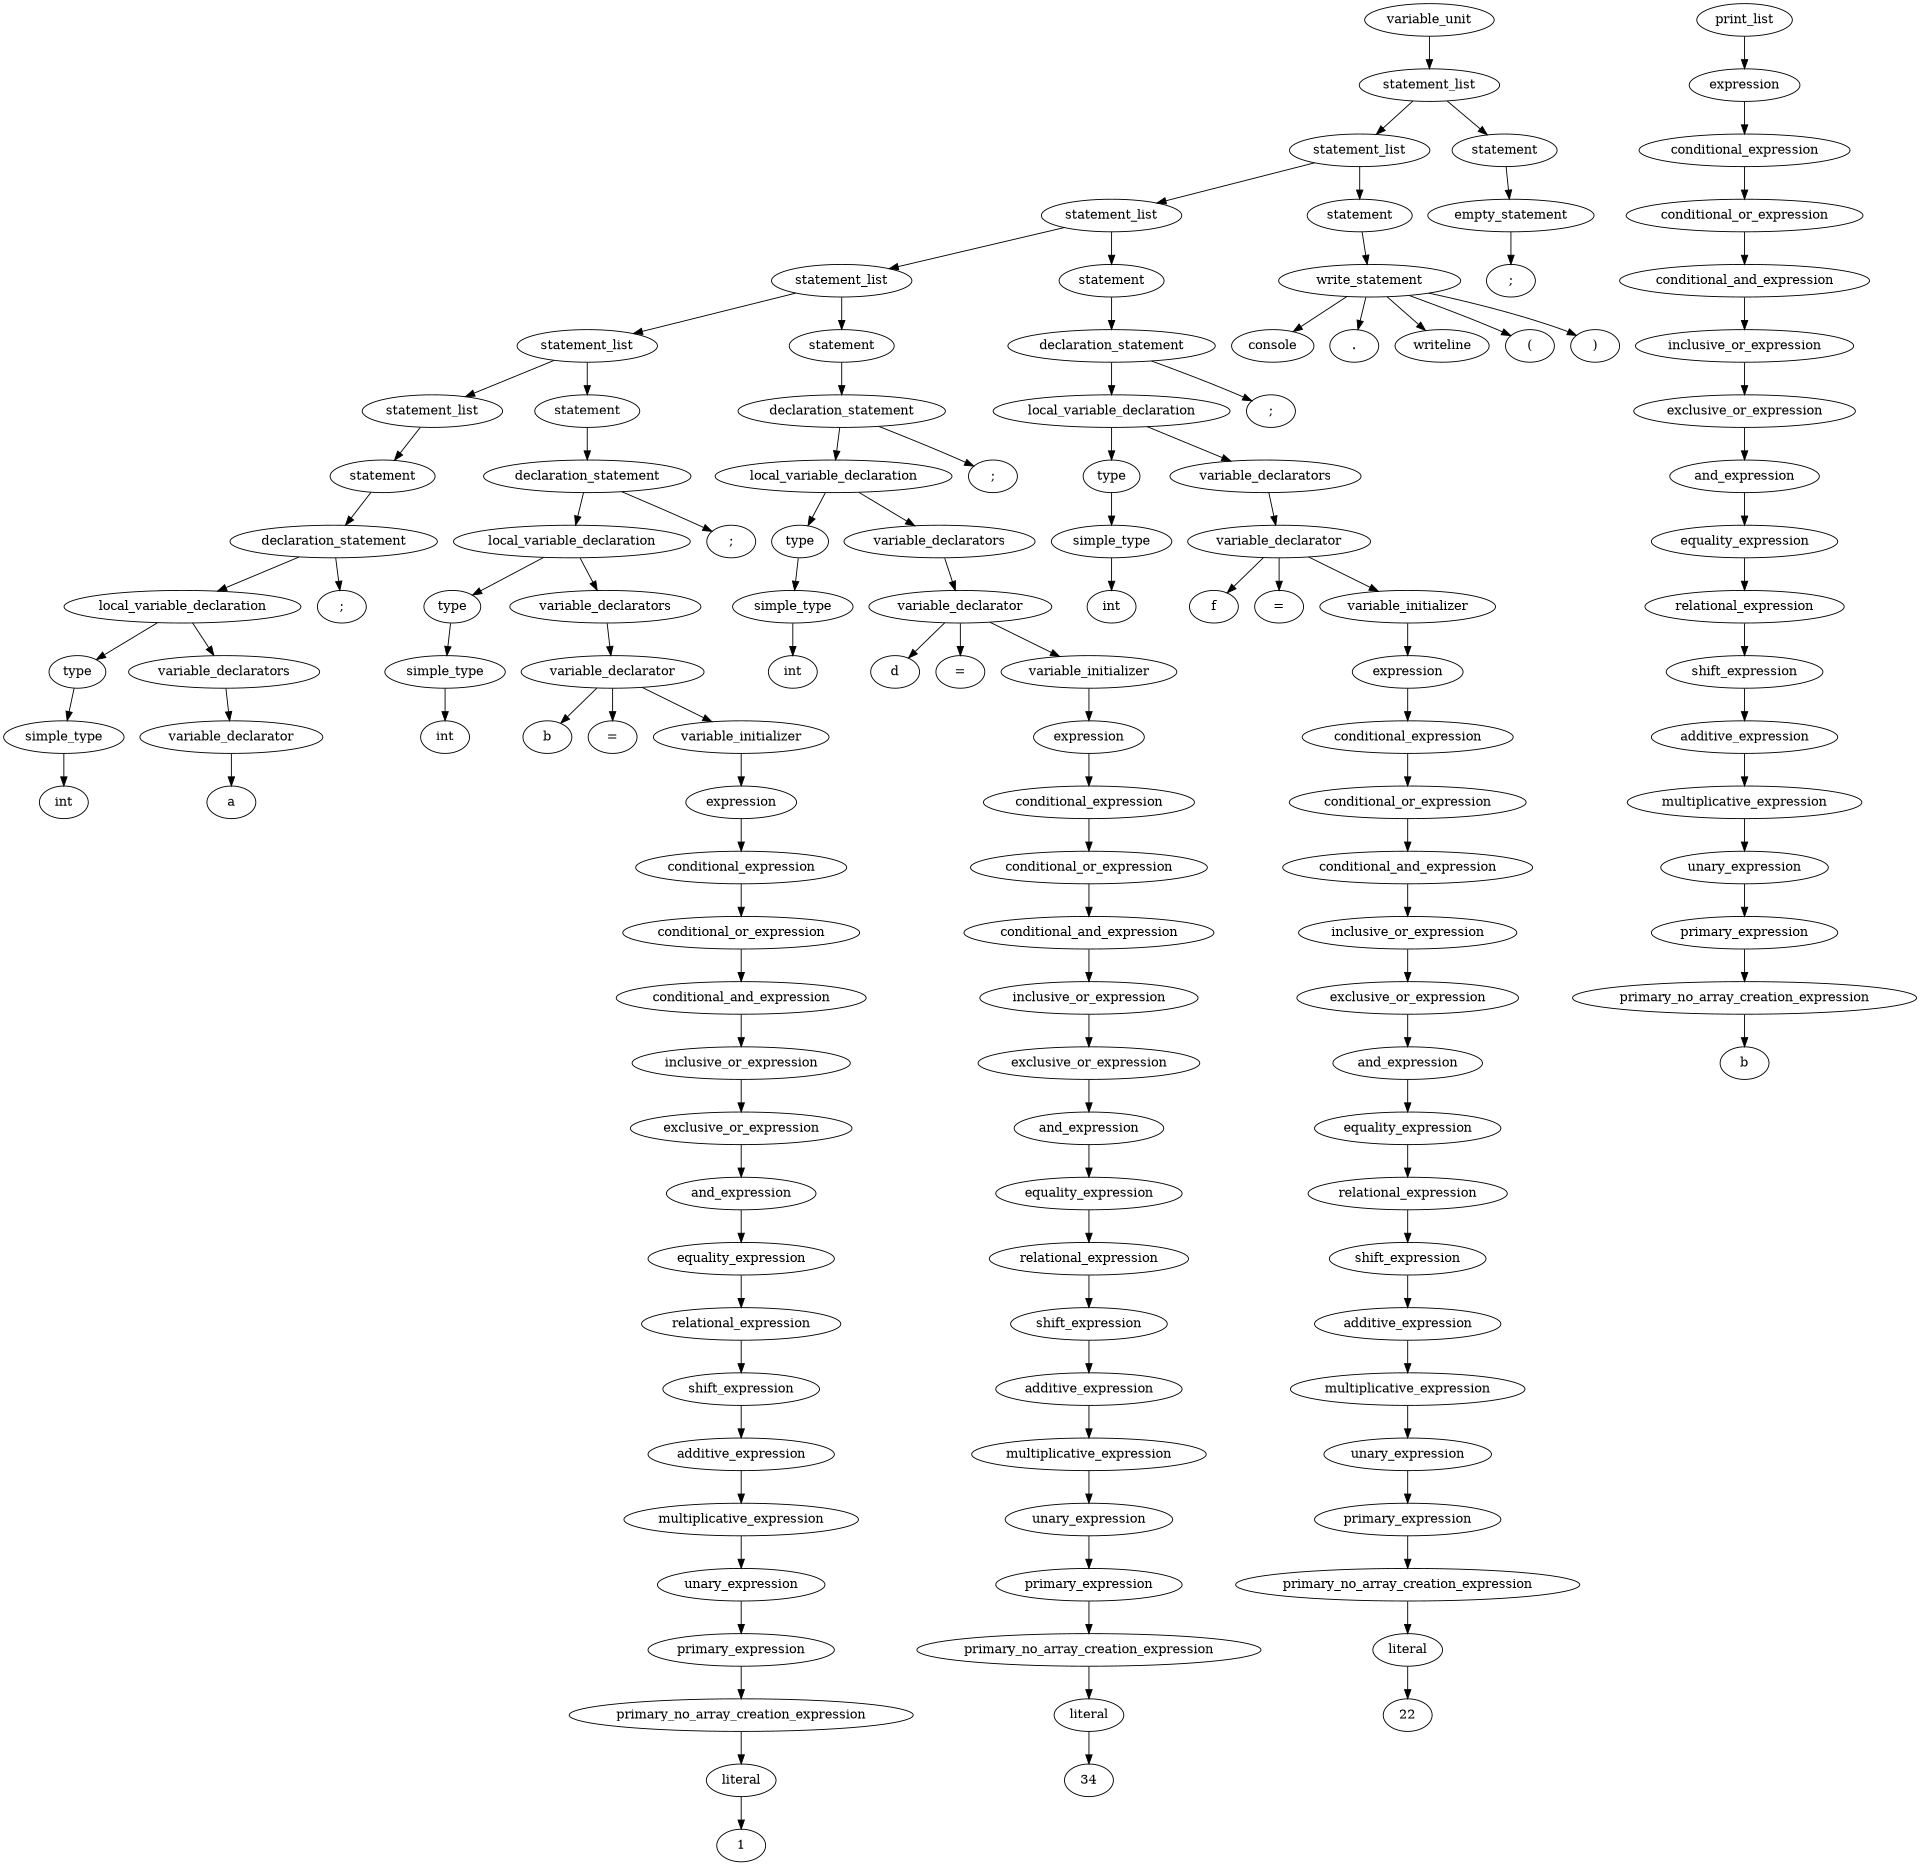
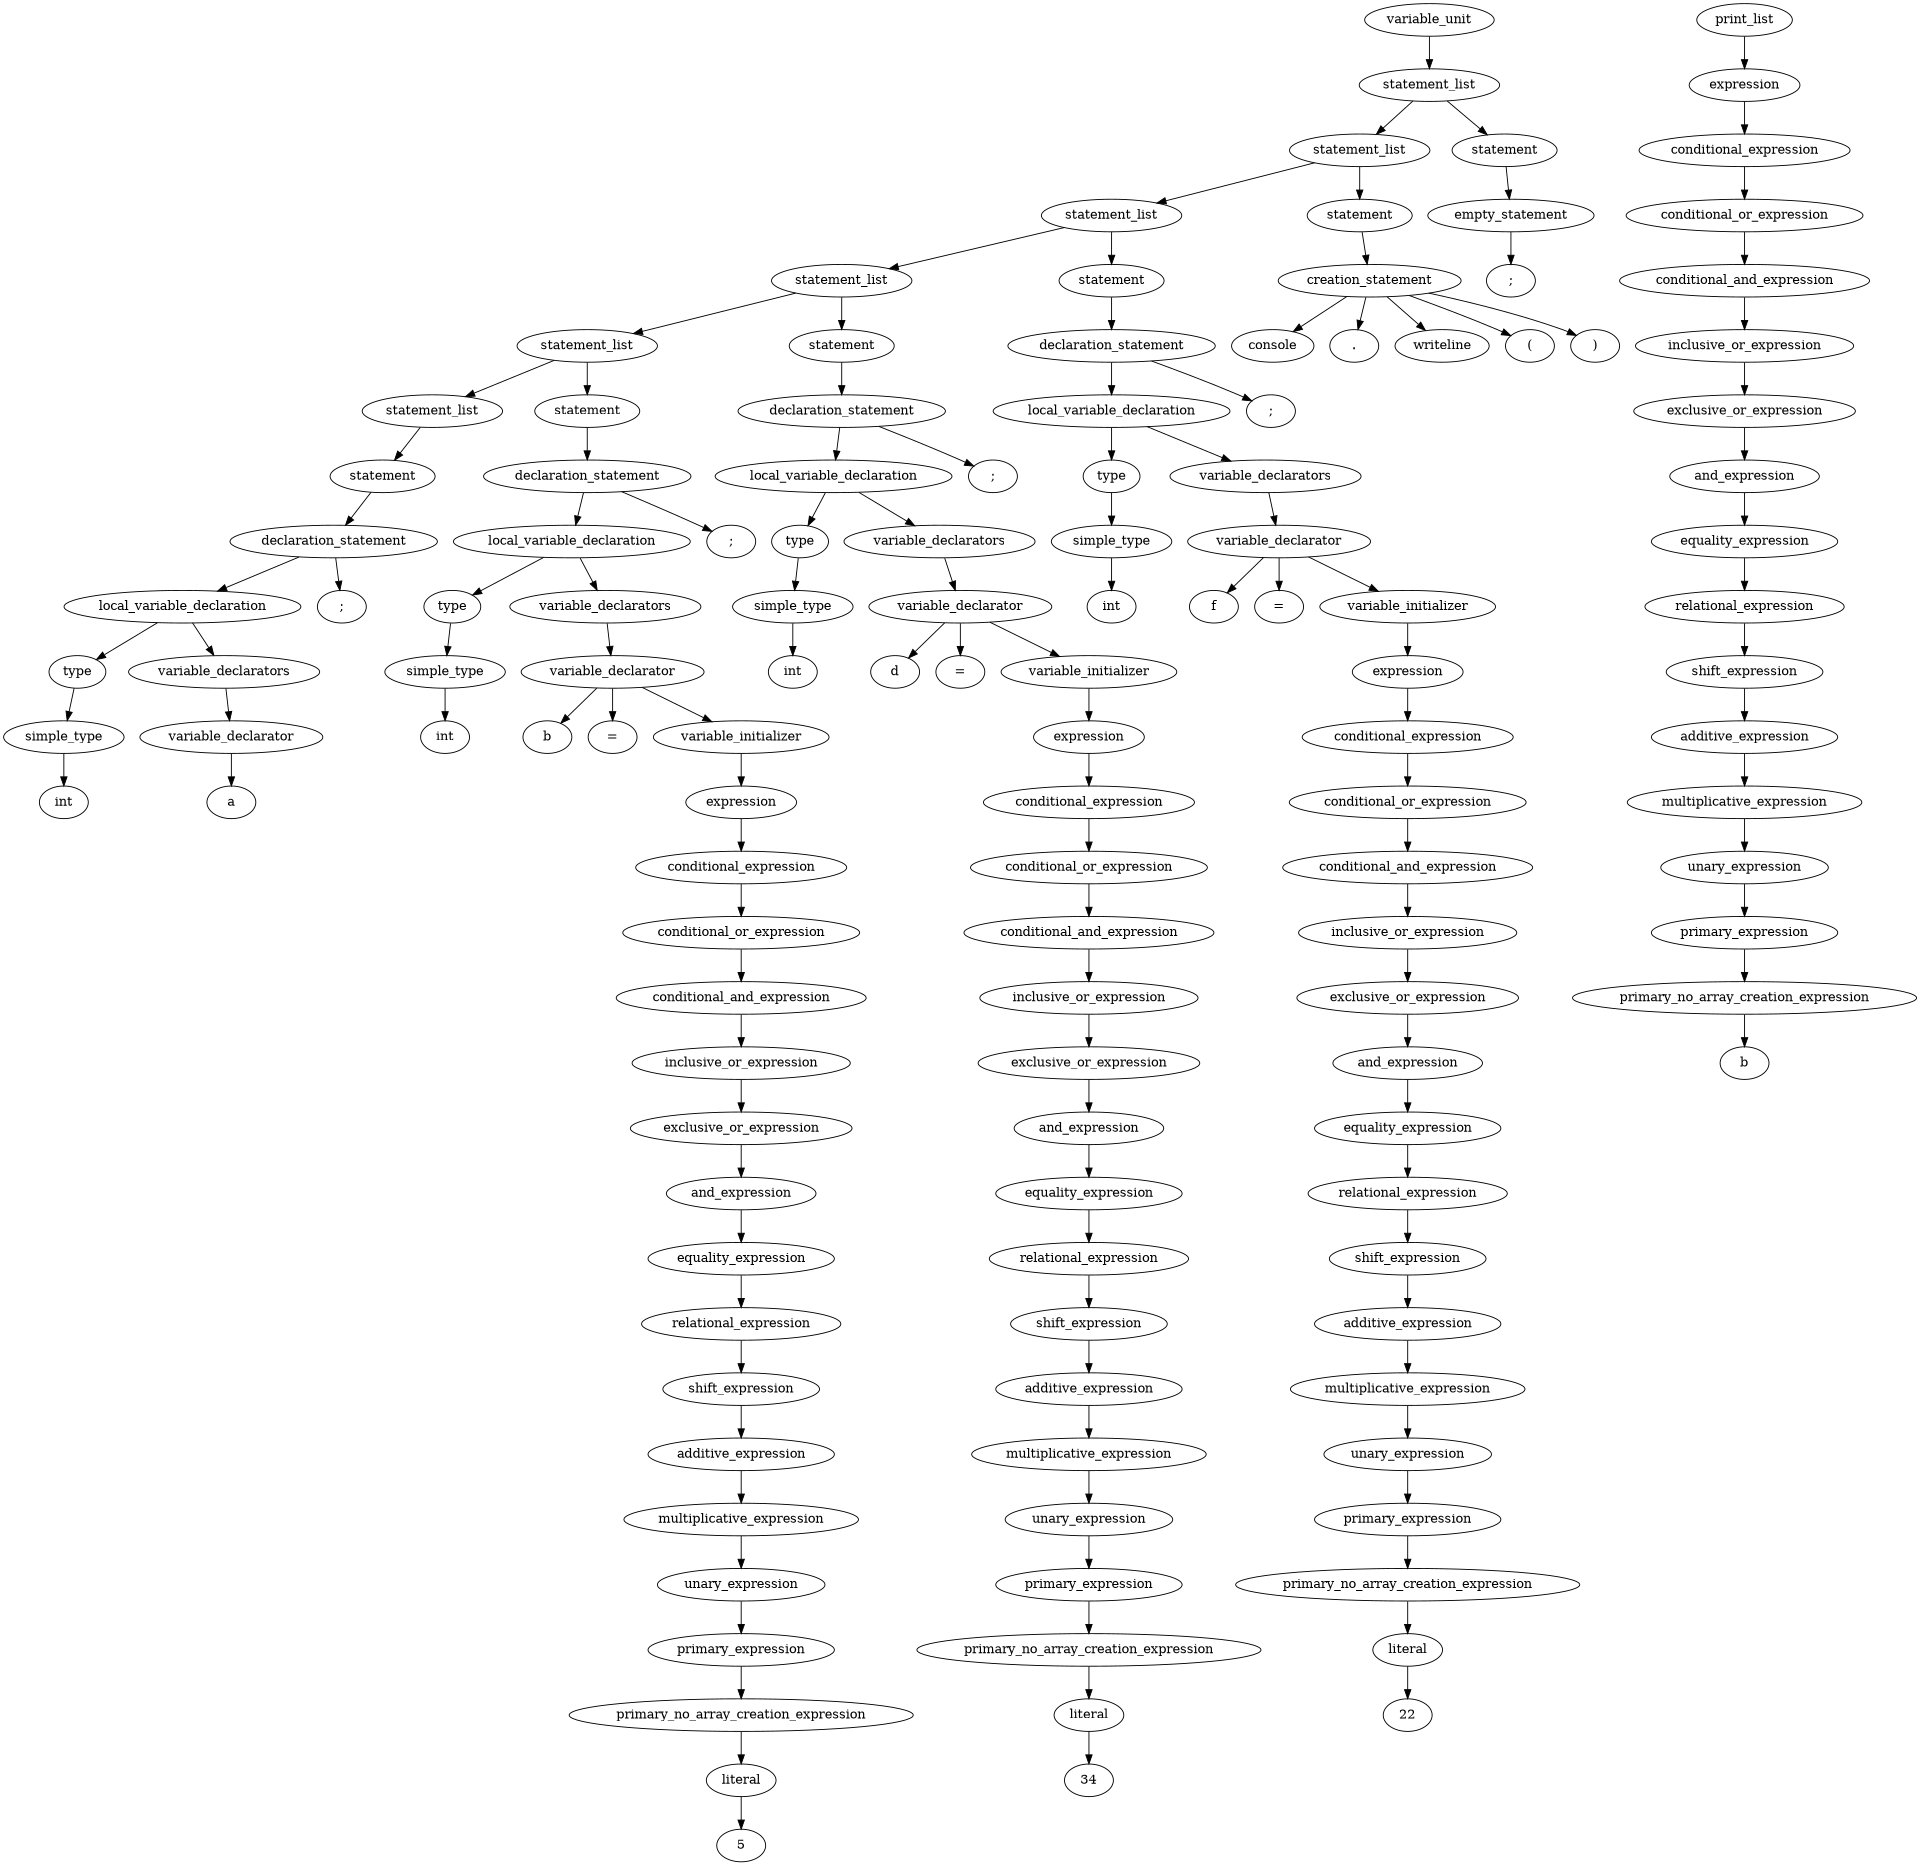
node "write_statement": label "write_statement" -> "creation_statement"
node "1": label "1" -> "5"
